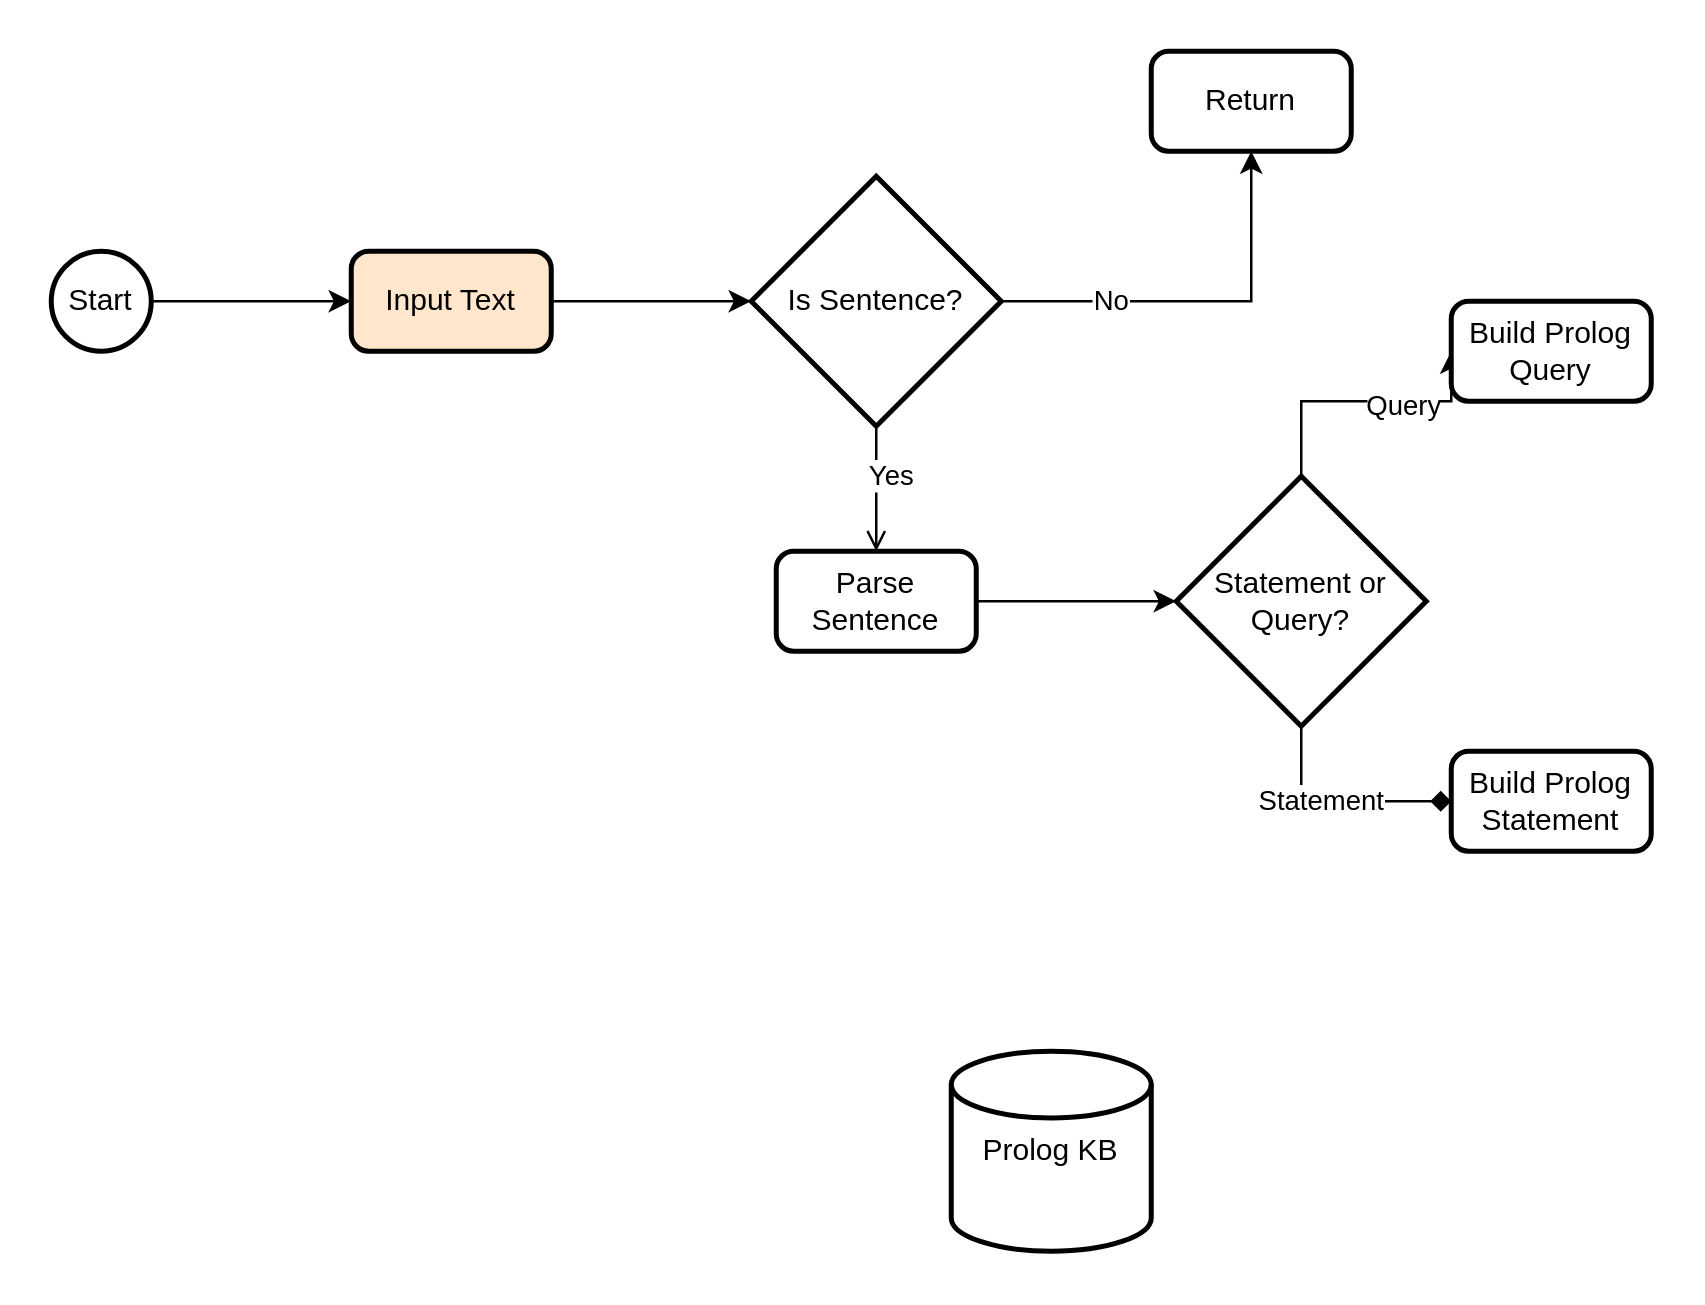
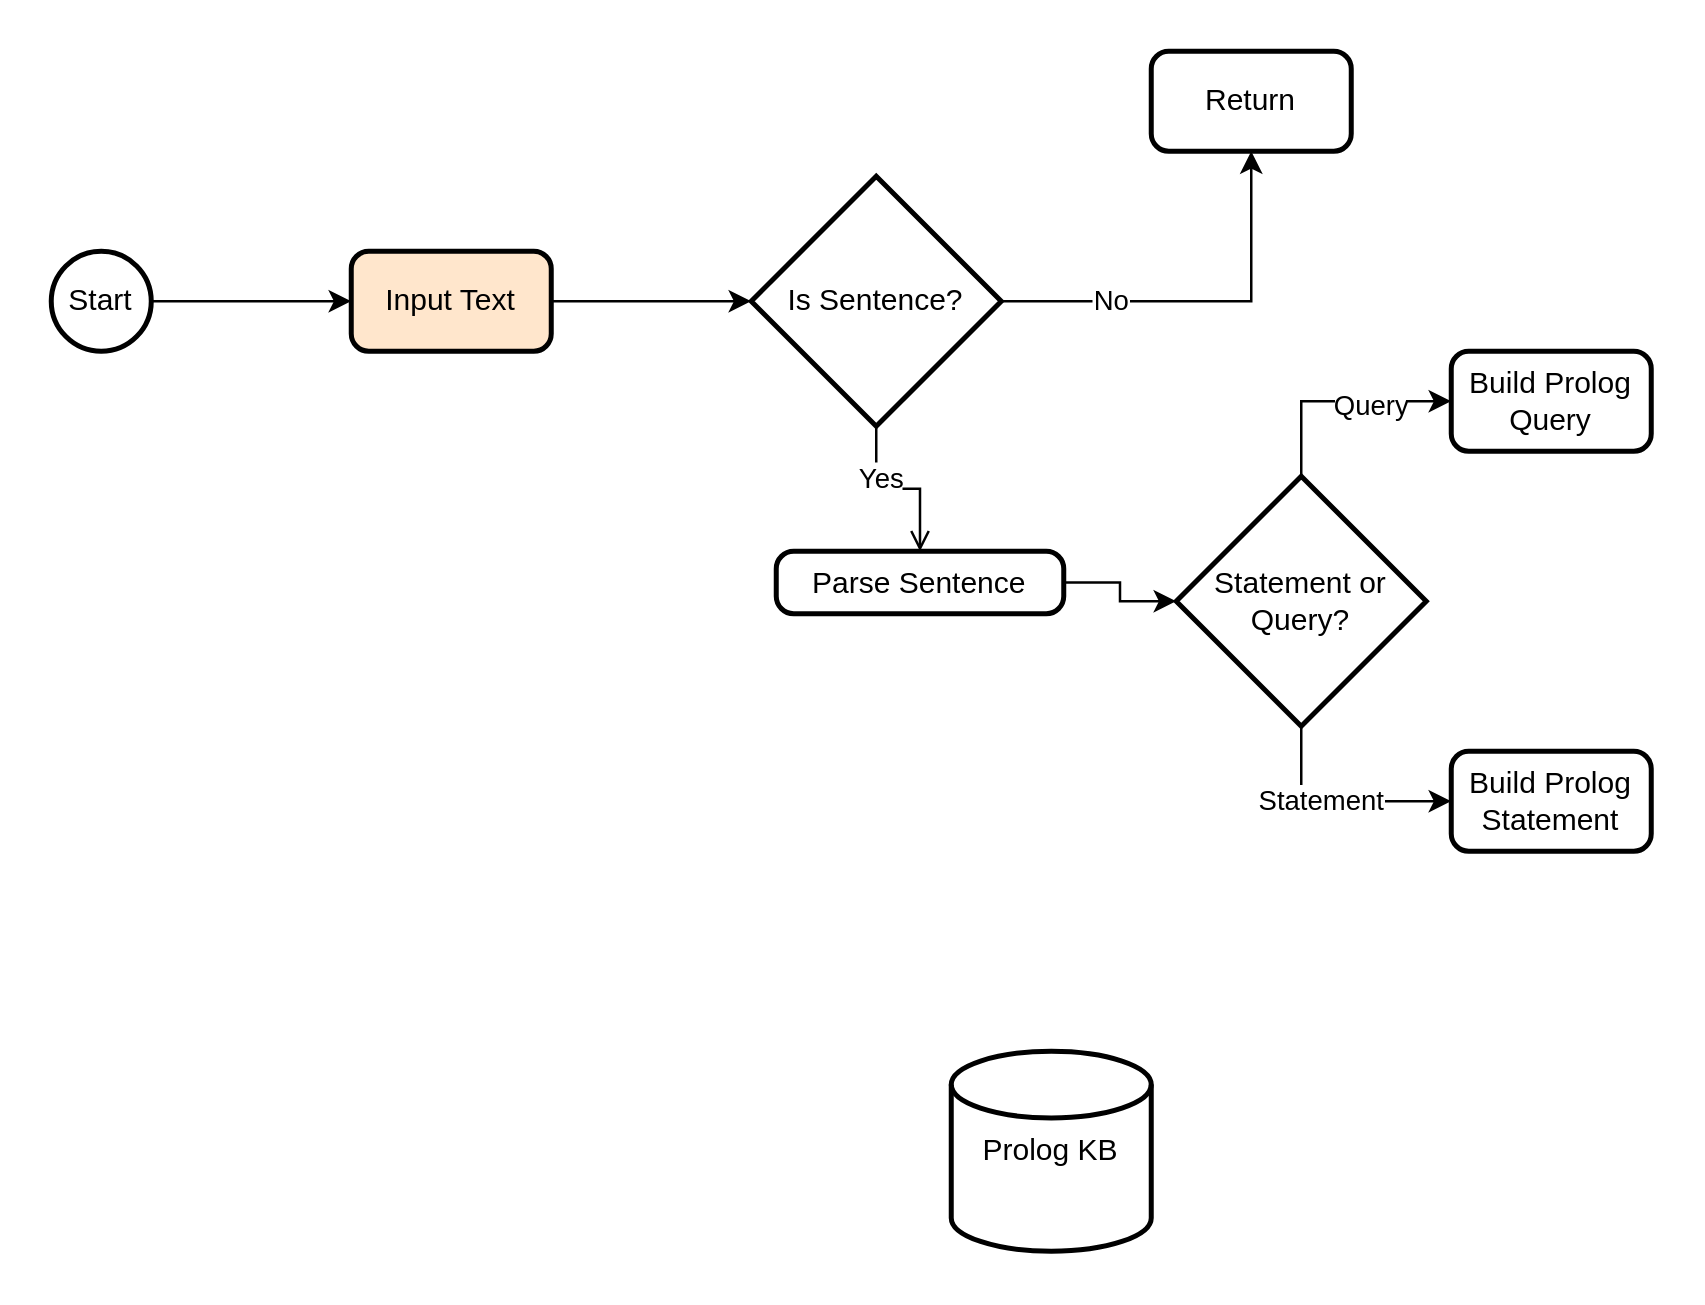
node "Build Prolog Query": moved (1551, 351) -> (1551, 401)
node "Parse Sentence": size 200x100 -> 288x63
edge "Statement or Query?" -> "Build Prolog Statement": arrowhead diamond -> classic
